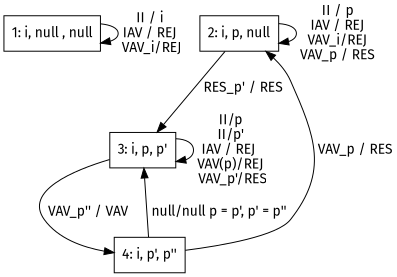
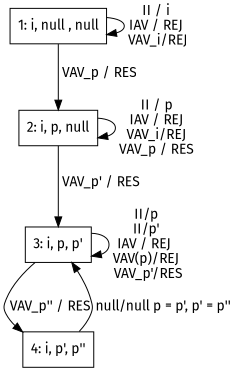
edge "2: i, p, null" -> "3: i, p, p'": label " RES_p' / RES " -> " VAV_p' / RES "
edge "4: i, p', p''" -> "2: i, p, null": now "1: i, null , null" -> "2: i, p, null"
edge "3: i, p, p'" -> "4: i, p', p''": label " VAV_p'' / VAV" -> " VAV_p'' / RES"
